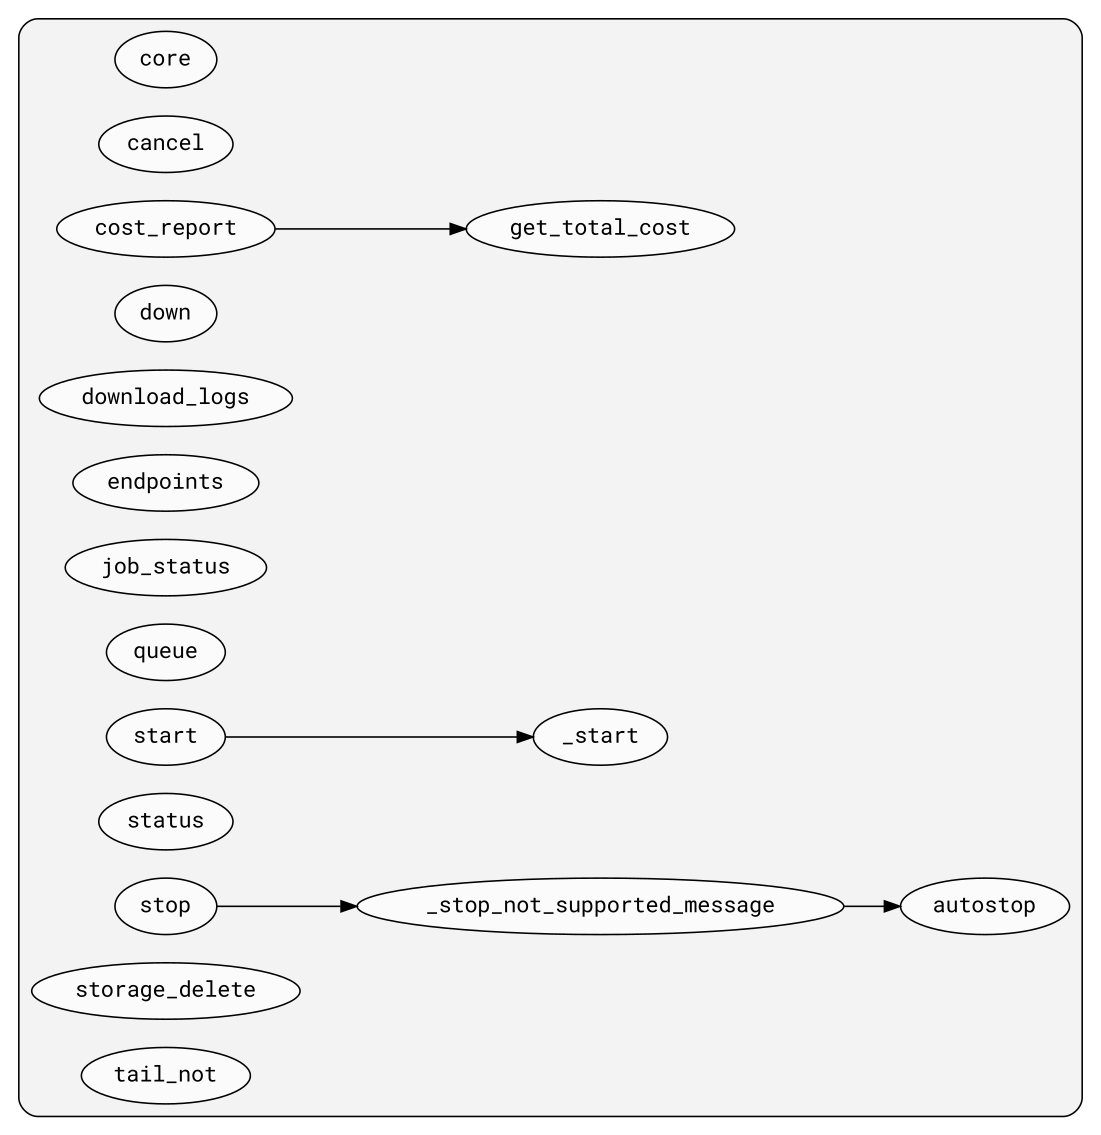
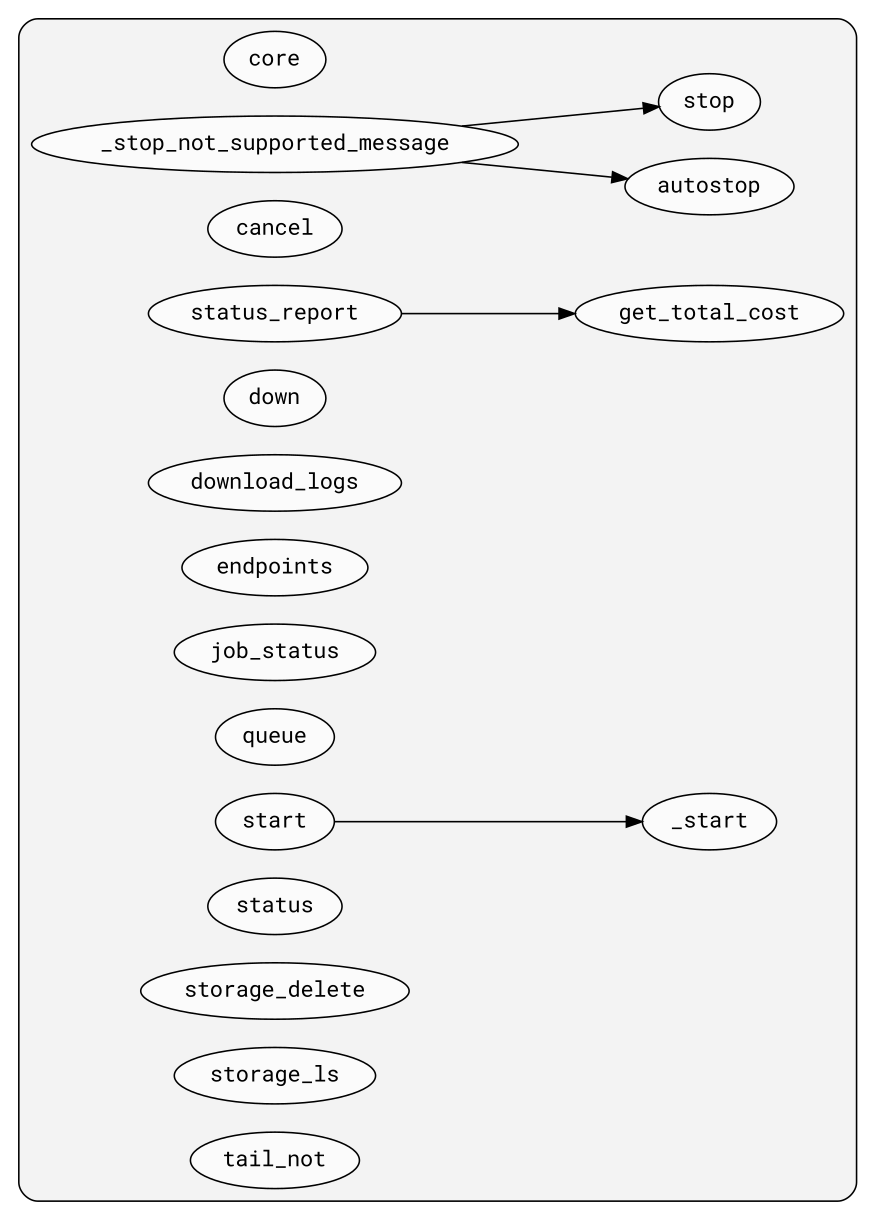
node "cost_report": label "cost_report" -> "status_report"
edge "stop" -> "_stop_not_supported_message": reversed
node "storage_ls": added
